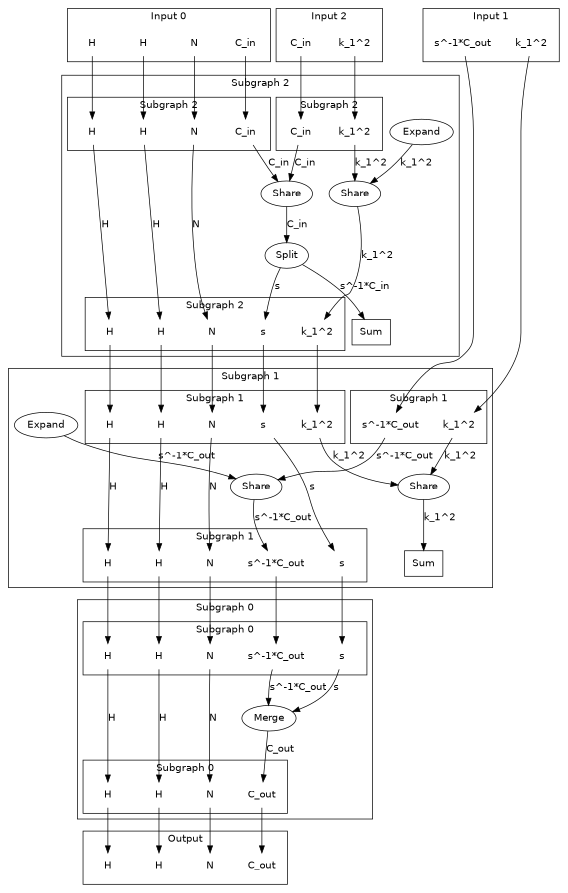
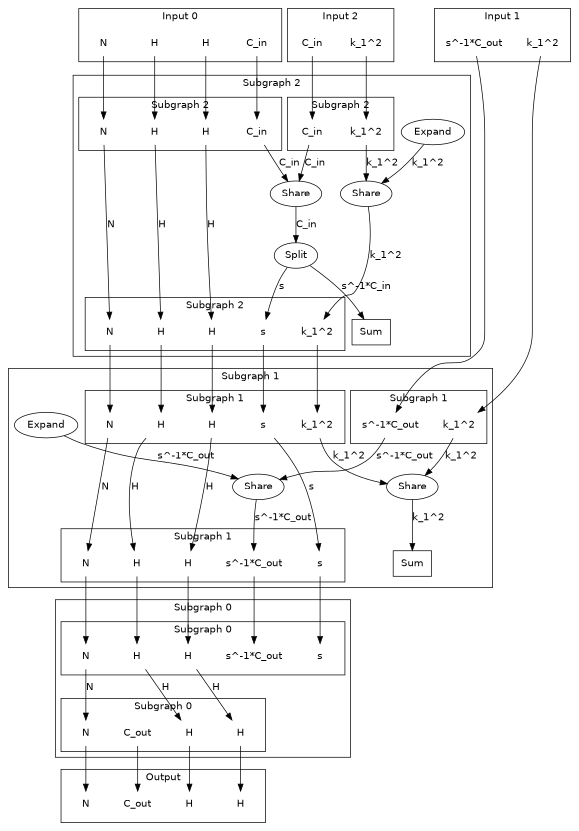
node "Merge": removed
